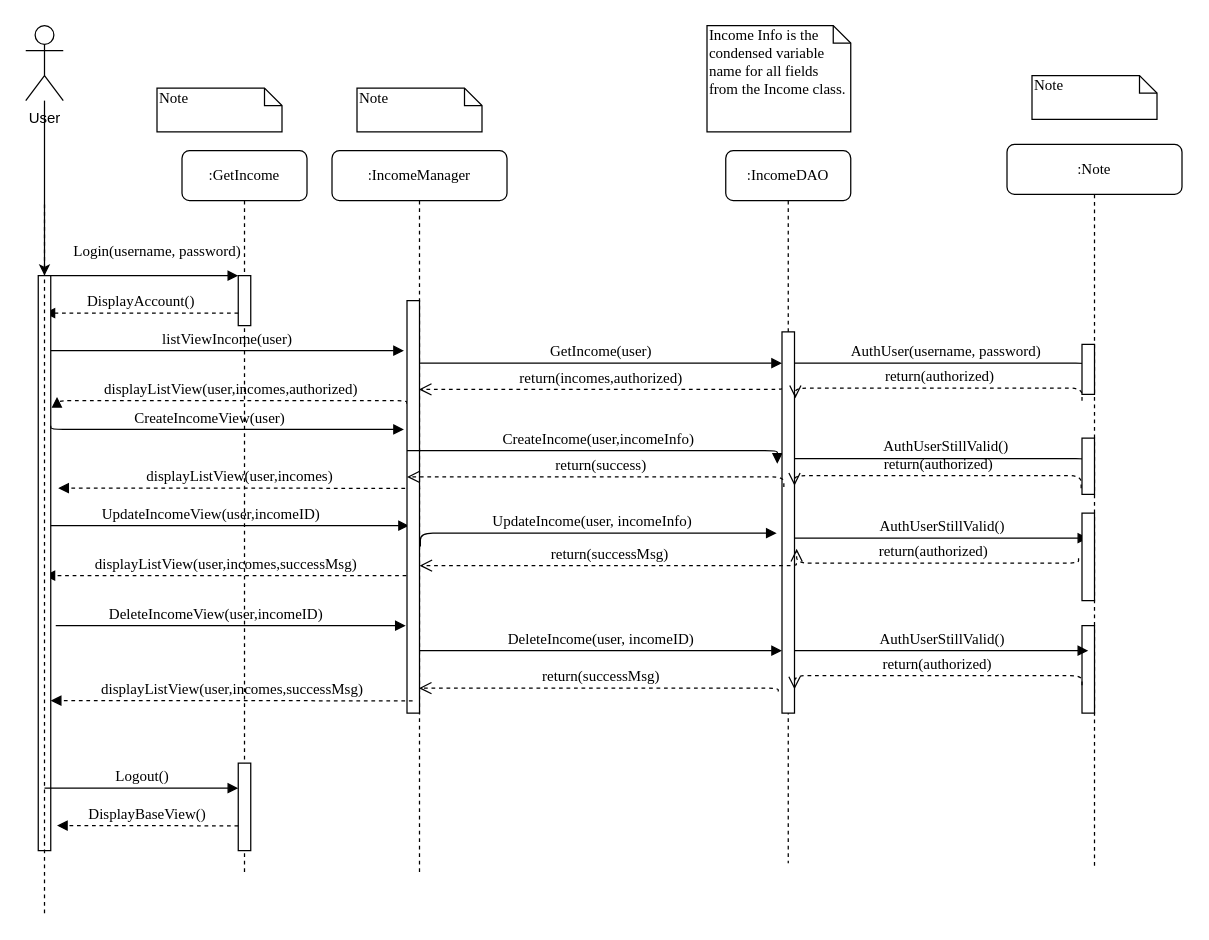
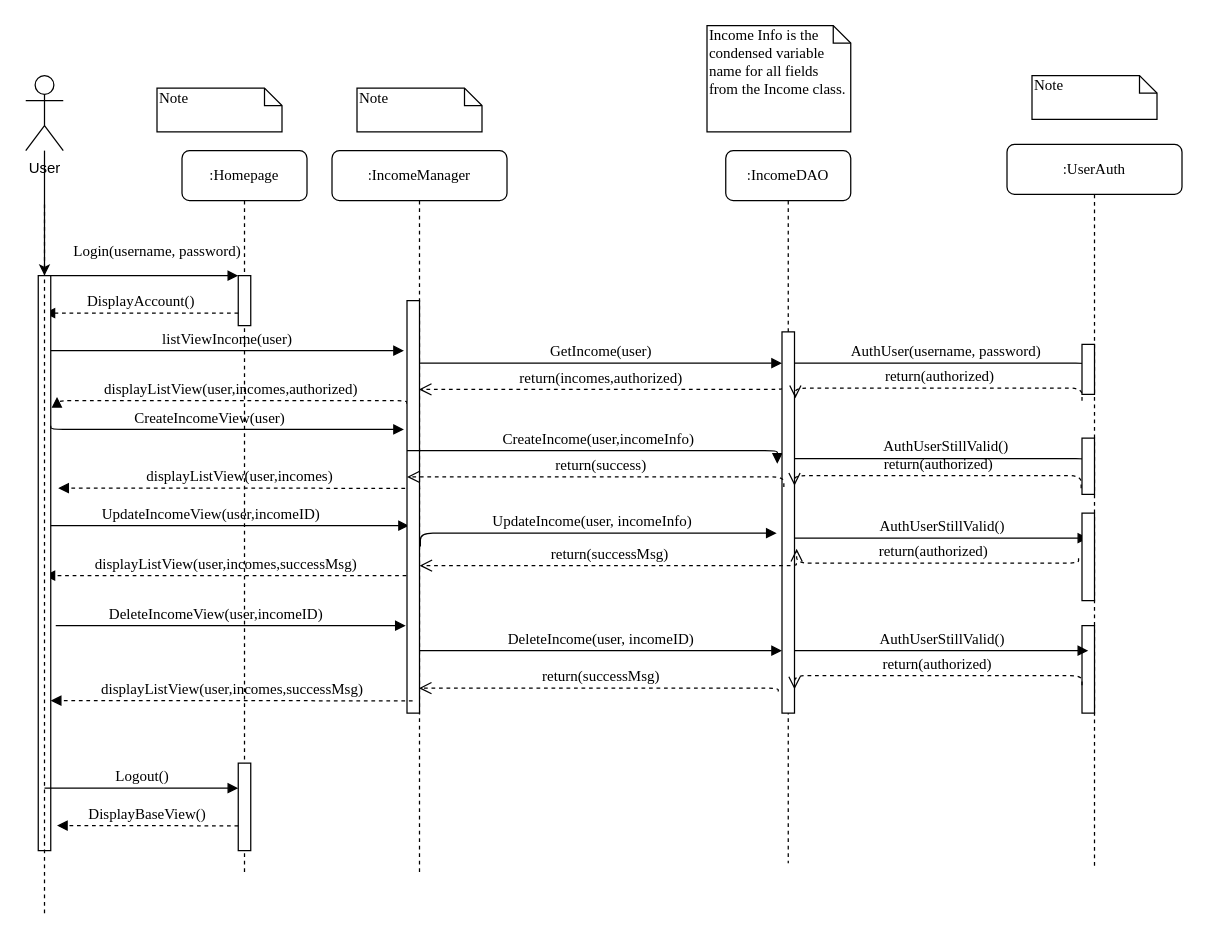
node "User": moved (44, 63) -> (44, 113)
node ":Note": label ":Note" -> ":UserAuth"
node ":GetIncome": label ":GetIncome" -> ":Homepage"
